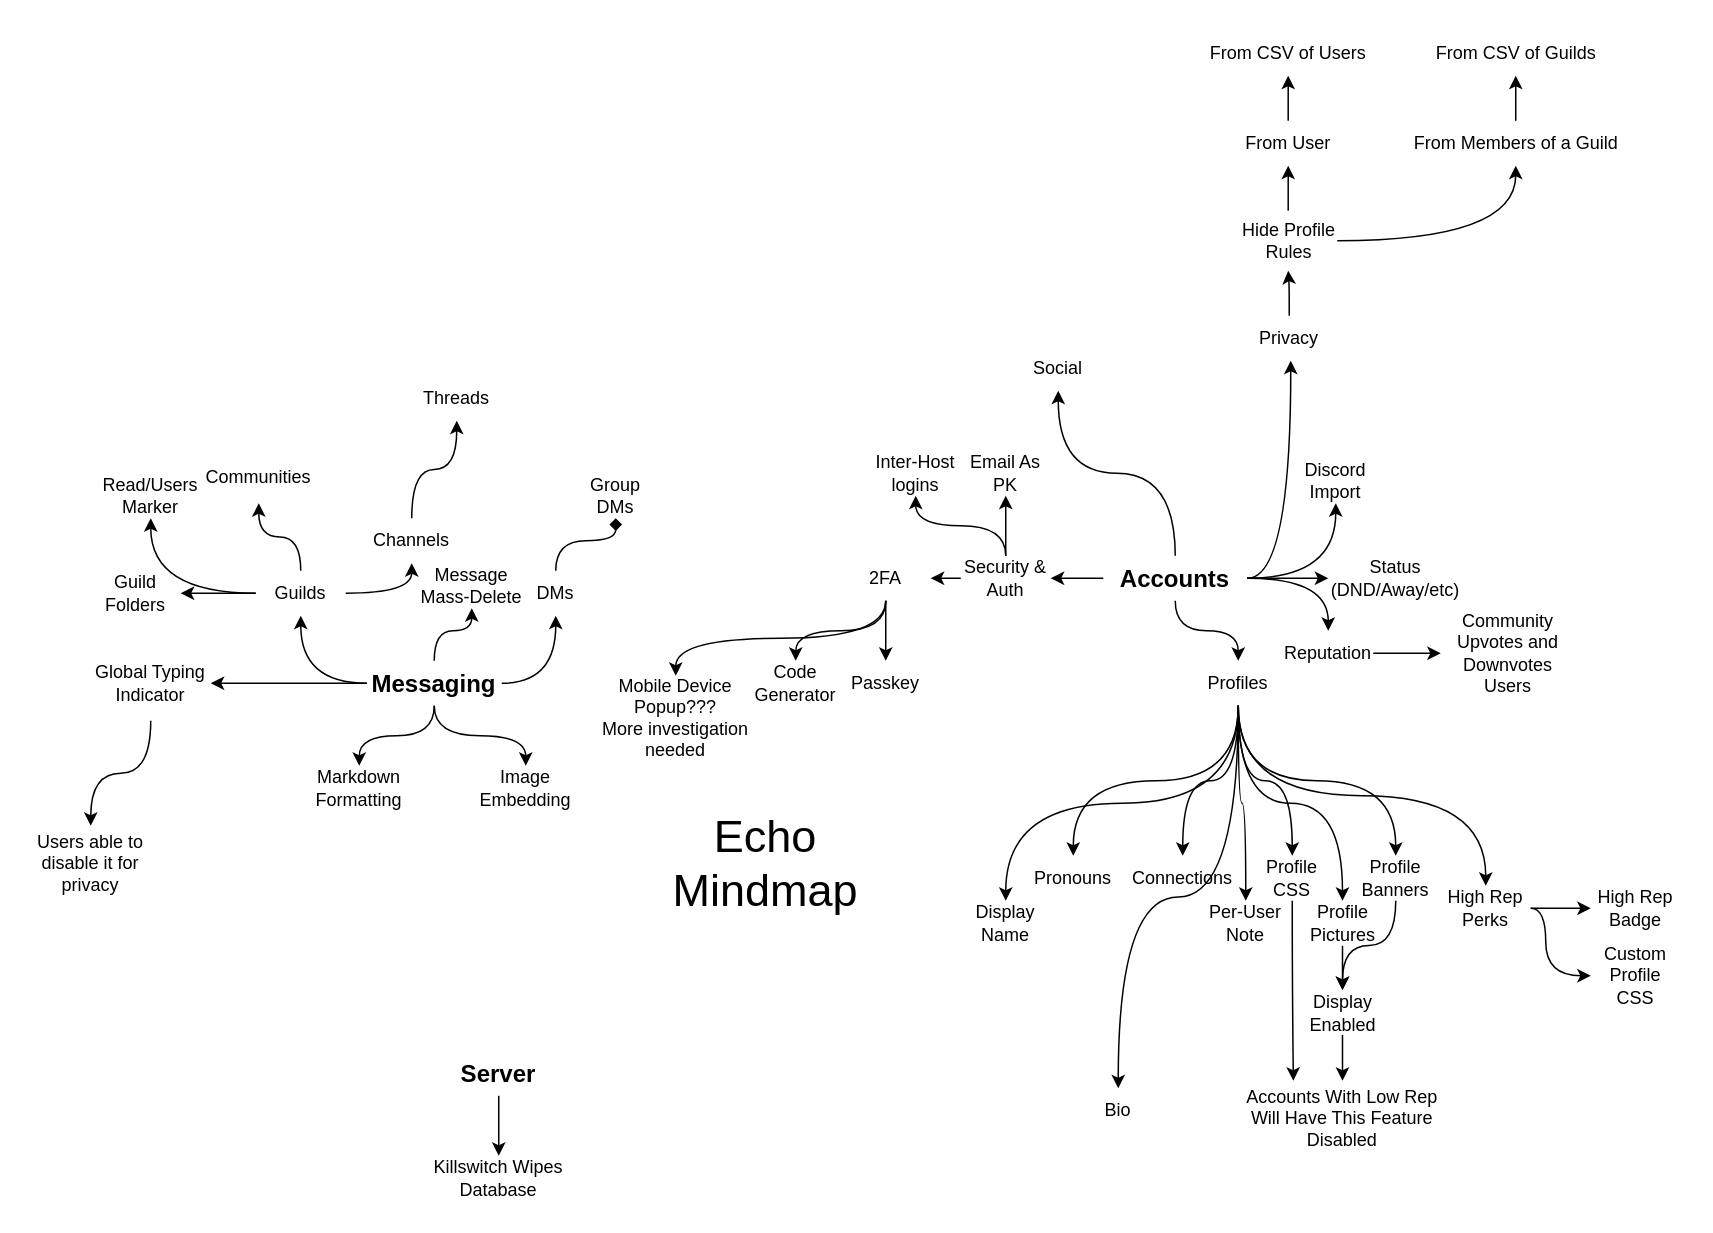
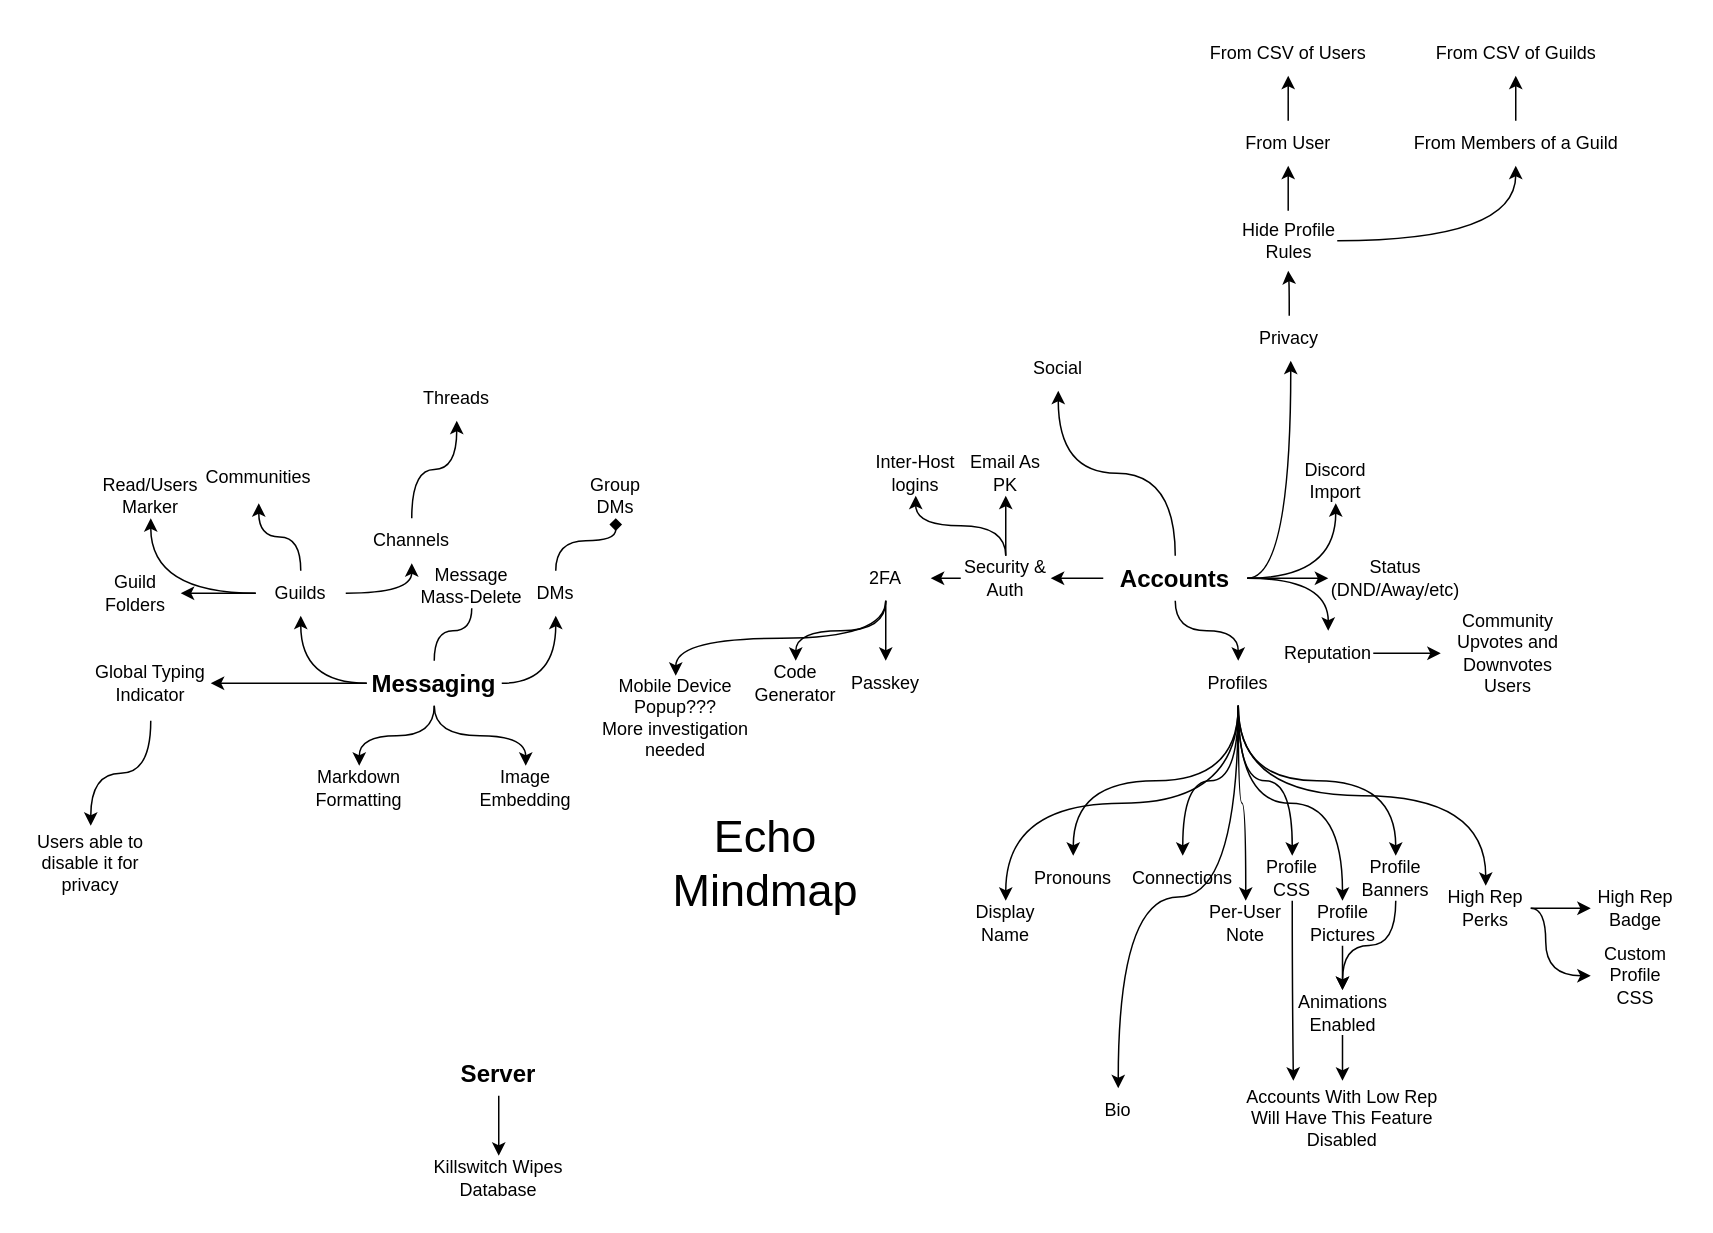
edge "Messaging" -> "Message Mass-Delete": arrowhead classic -> none
node "Display Enabled": label "Display Enabled" -> "Animations Enabled"
